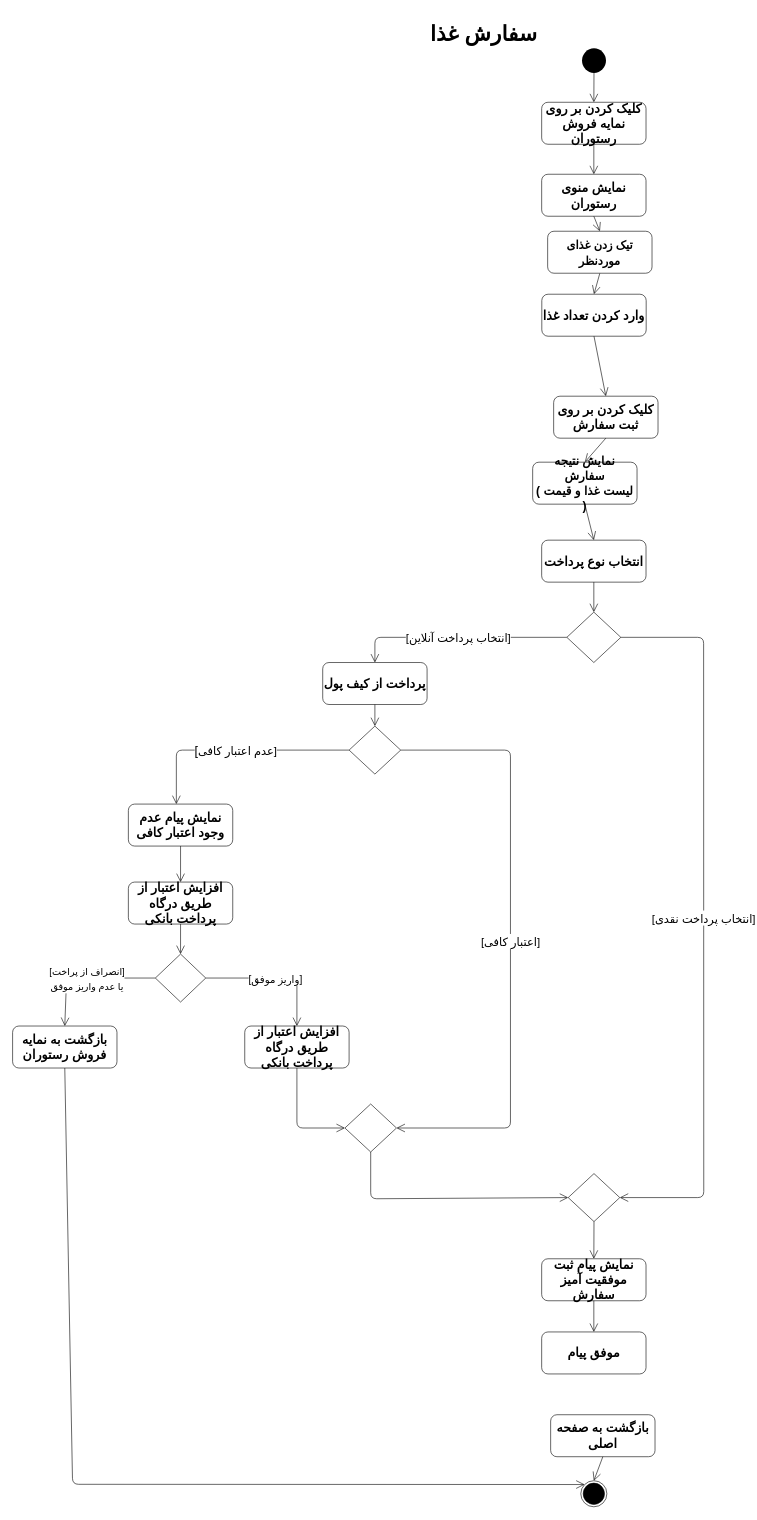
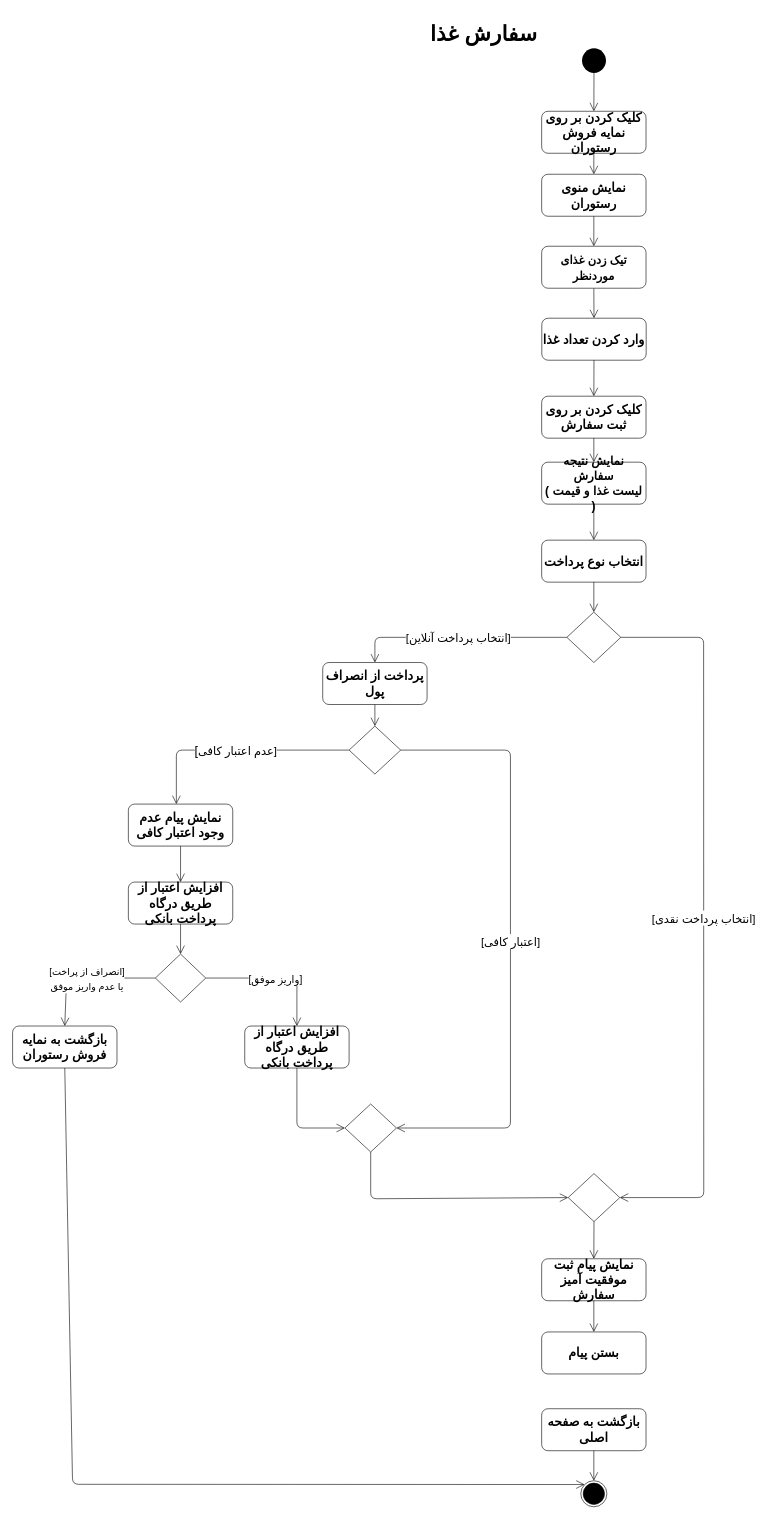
node "کلیک کردن بر روی نمایه فروش رستوران": moved (594, 123) -> (594, 132)
node "تیک زدن غذای موردنظر": moved (600, 252) -> (594, 267)
node "وارد کردن تعداد غذا": moved (594, 315) -> (594, 339)
node "کلیک کردن بر روی ثبت سفارش": moved (606, 417) -> (594, 417)
node "نمایش نتیجه سفارش ( لیست غذا و قیمت )": moved (585, 483) -> (594, 483)
node "پرداخت از کیف پول": label "پرداخت از کیف پول" -> "پرداخت از انصراف پول"
node "موفق پیام": label "موفق پیام" -> "بستن پیام"
node "بازگشت به صفحه اصلی": moved (603, 1436) -> (594, 1430)
